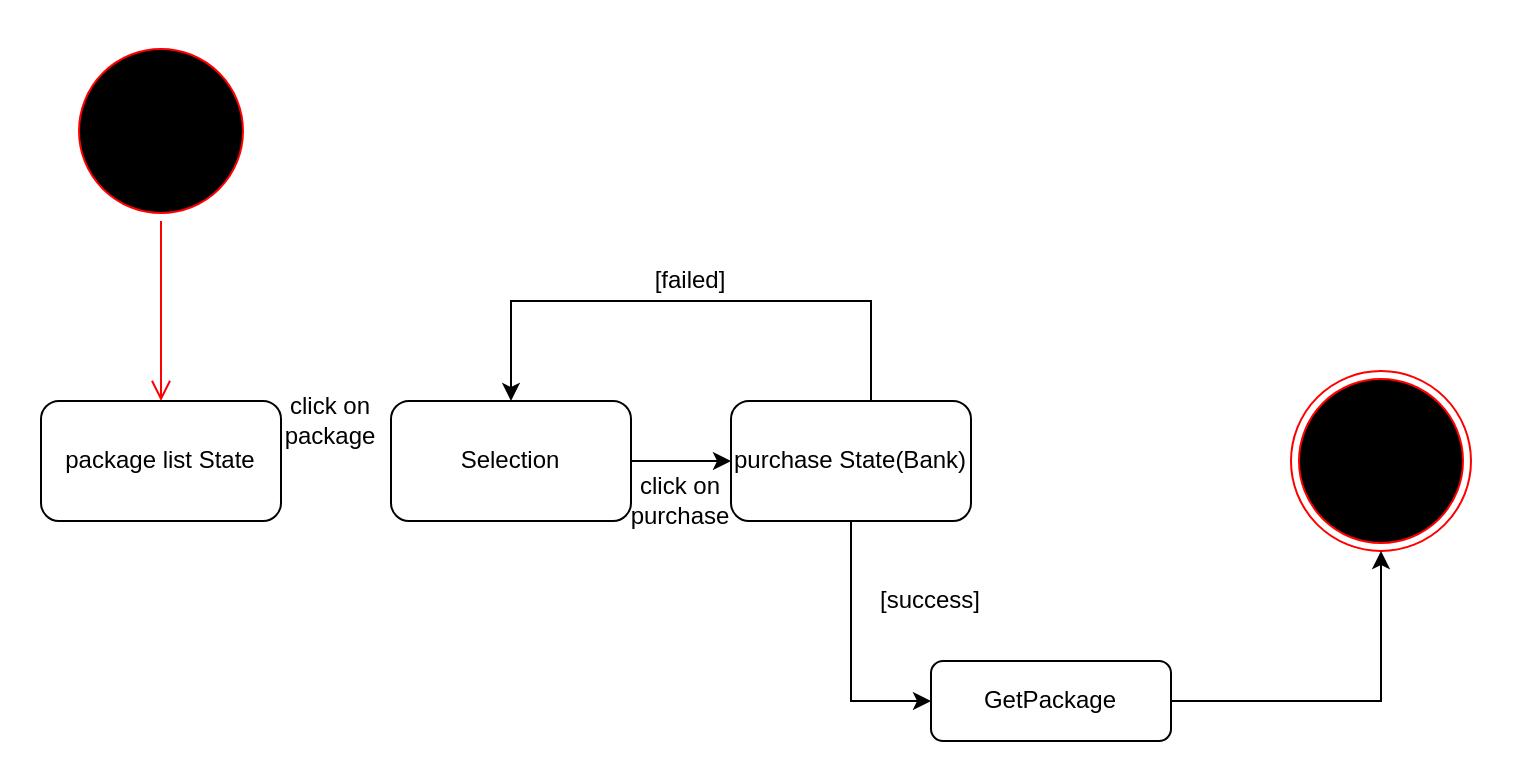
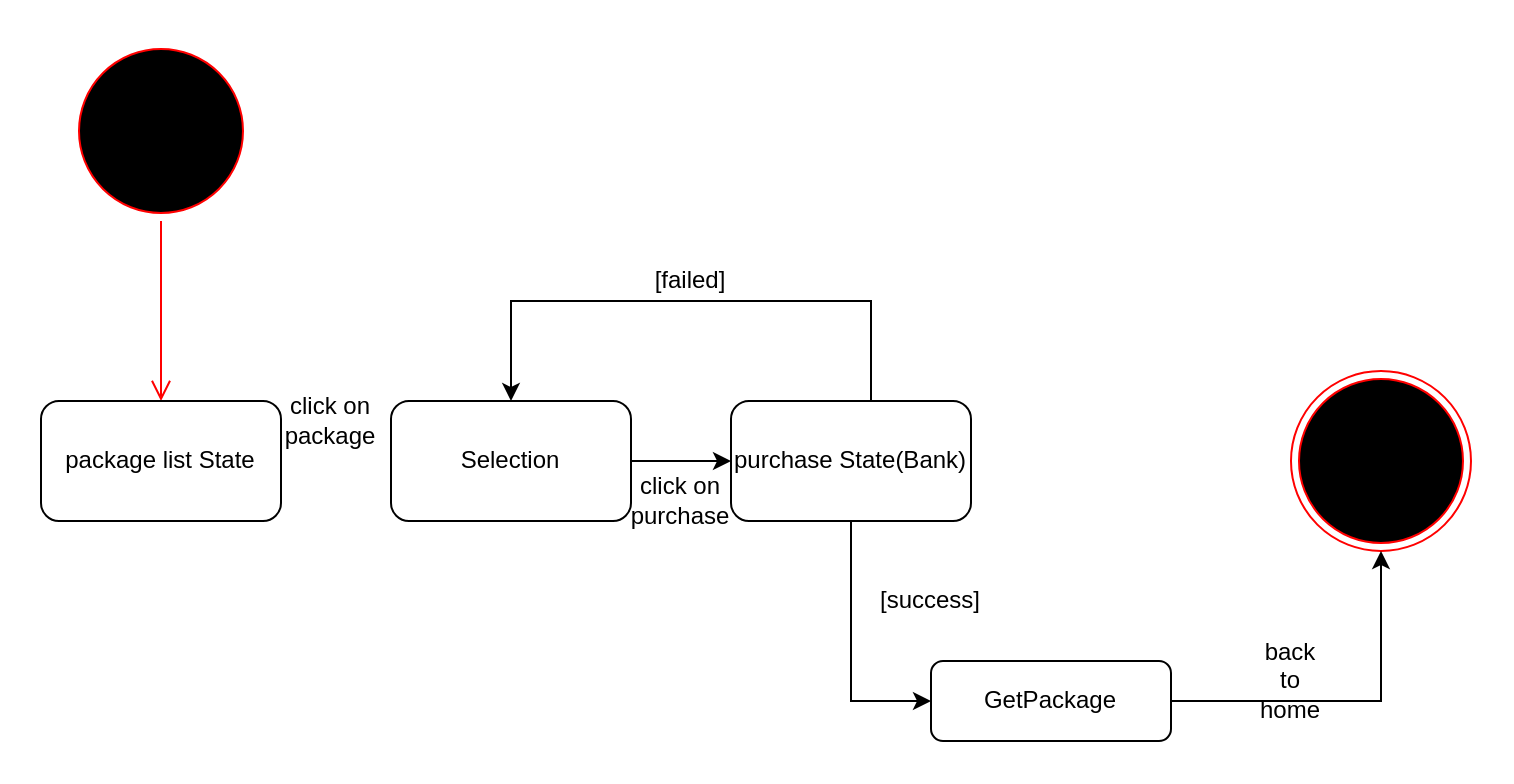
node "back to home": added
